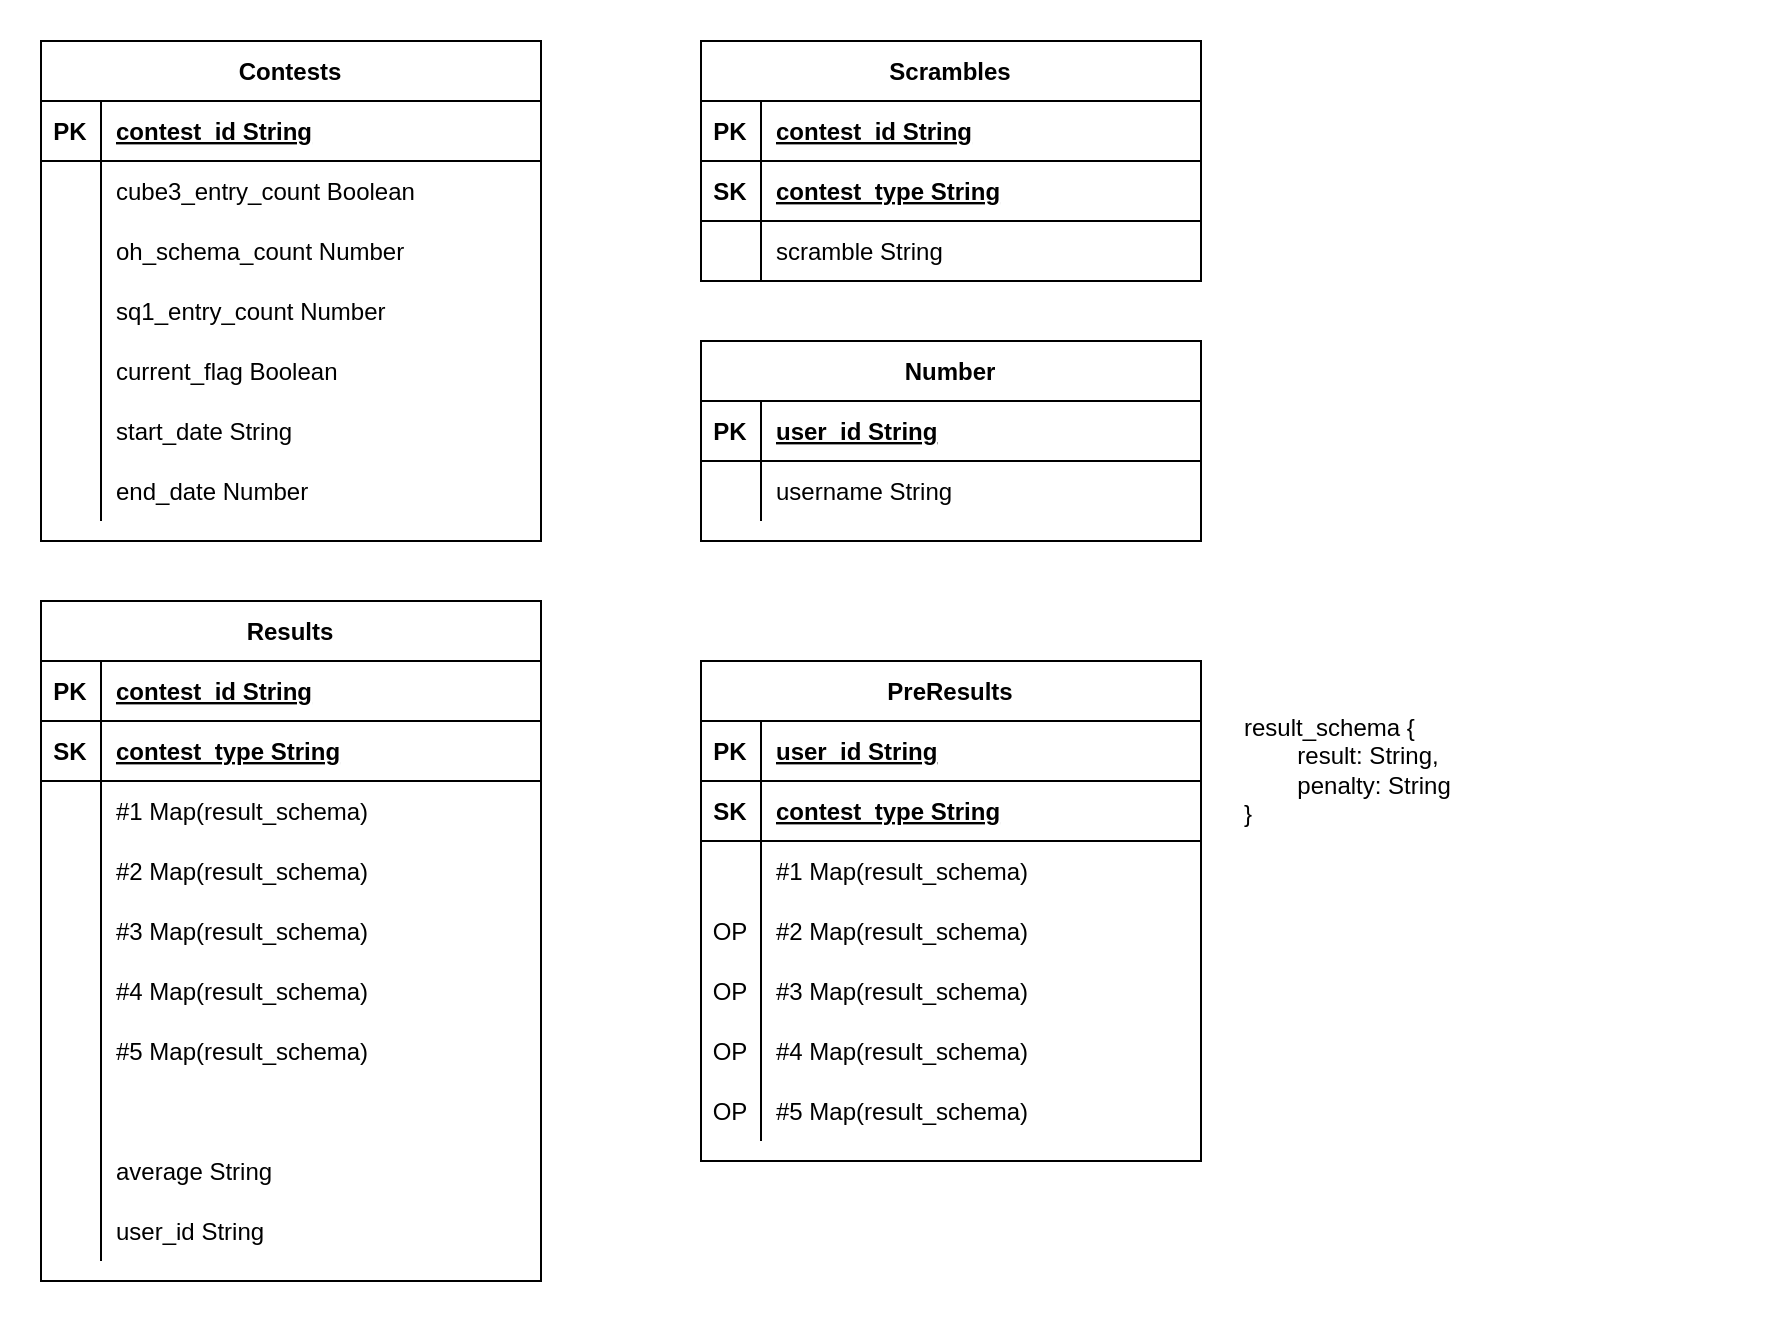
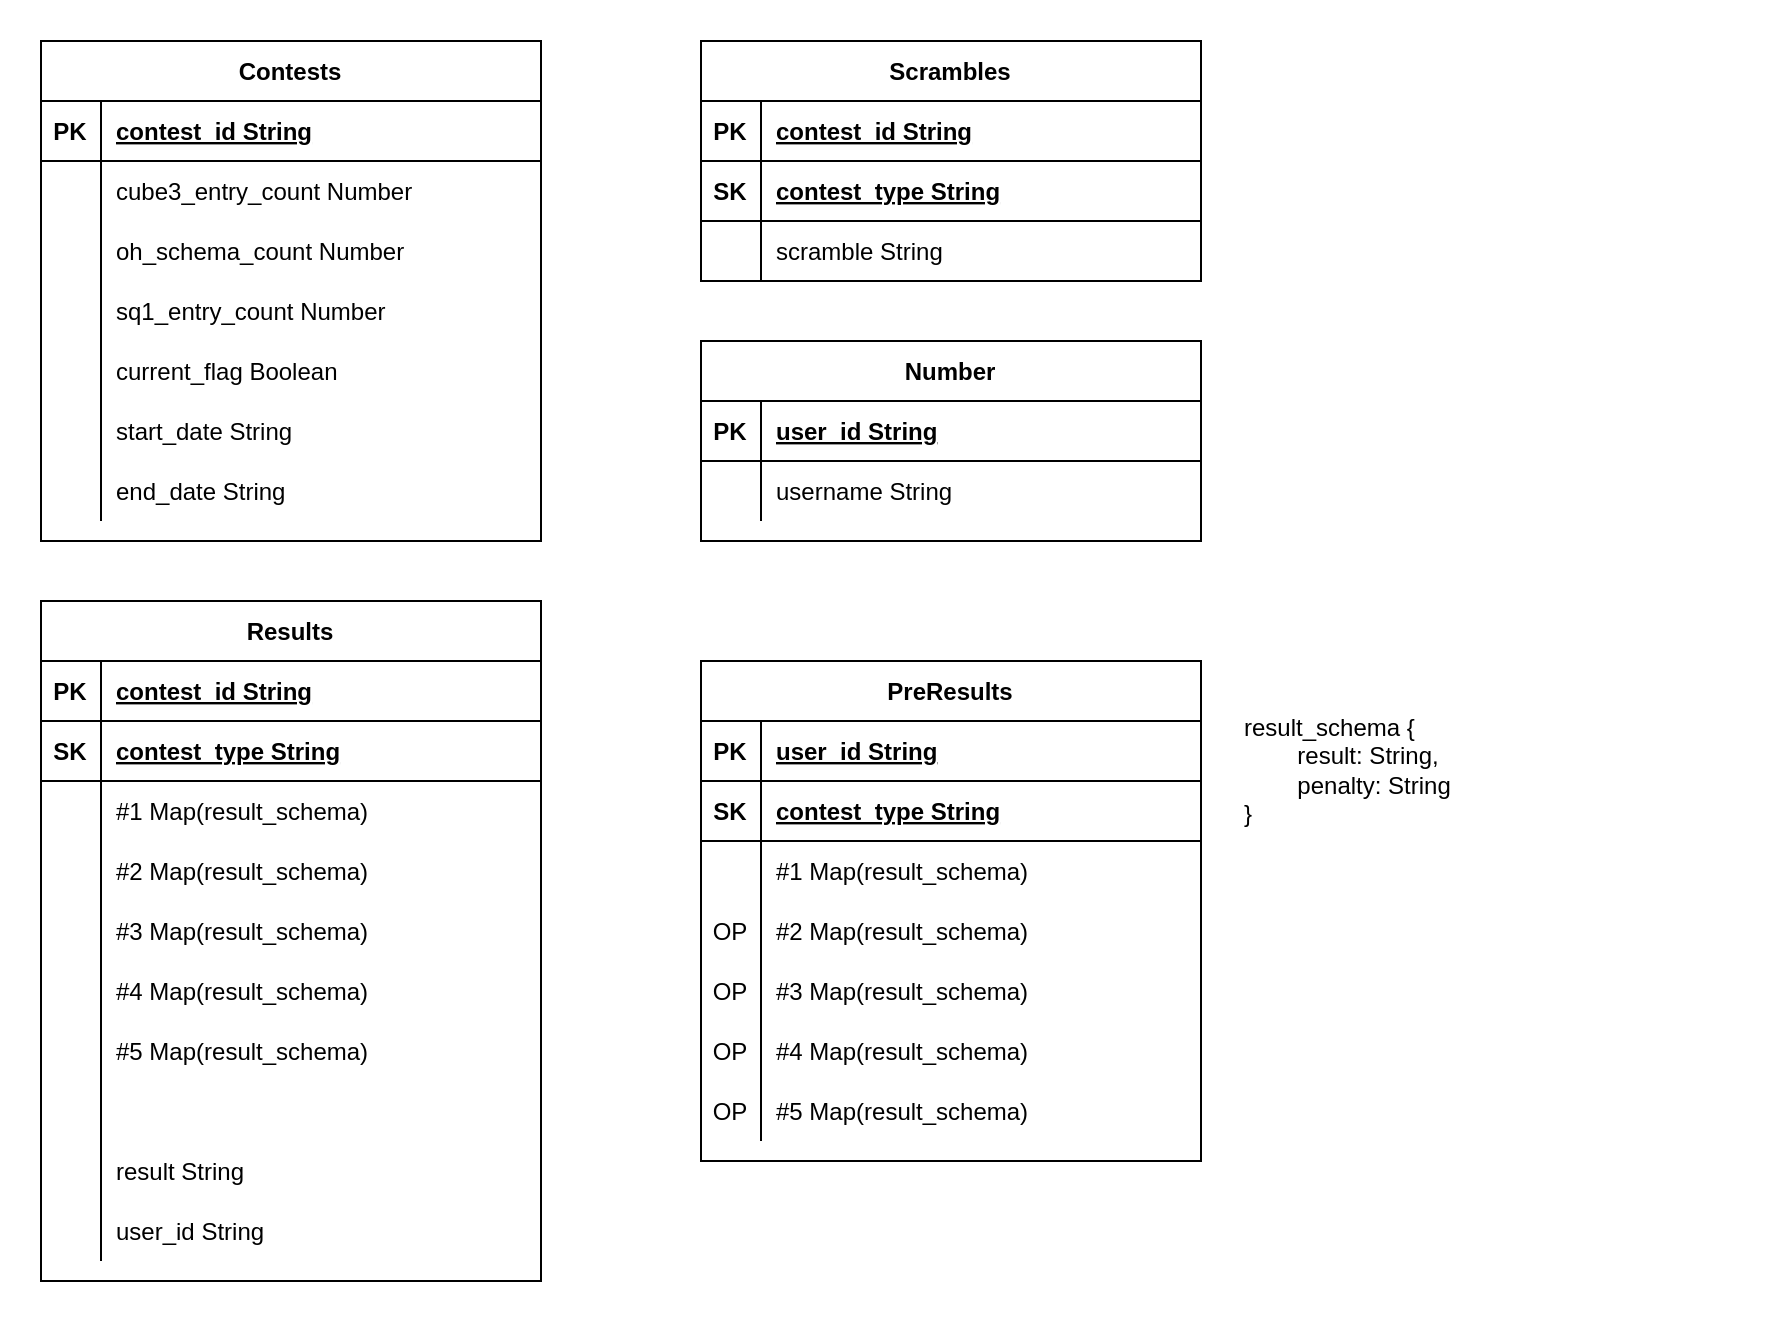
node "cube3_entry_count Boolean": label "cube3_entry_count Boolean" -> "cube3_entry_count Number"
node "end_date Number": label "end_date Number" -> "end_date String"
node "average String": label "average String" -> "result String"
